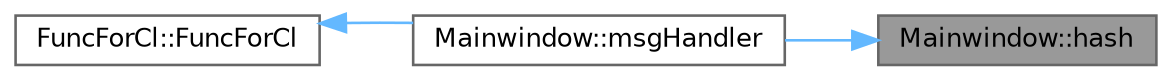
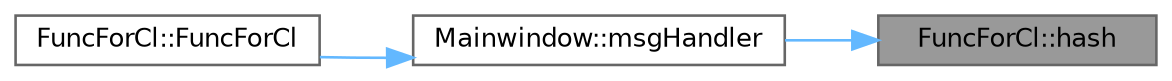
edge "Mainwindow::msgHandler" -> "FuncForCl::FuncForCl": reversed
node "Mainwindow::hash": label "Mainwindow::hash" -> "FuncForCl::hash"
